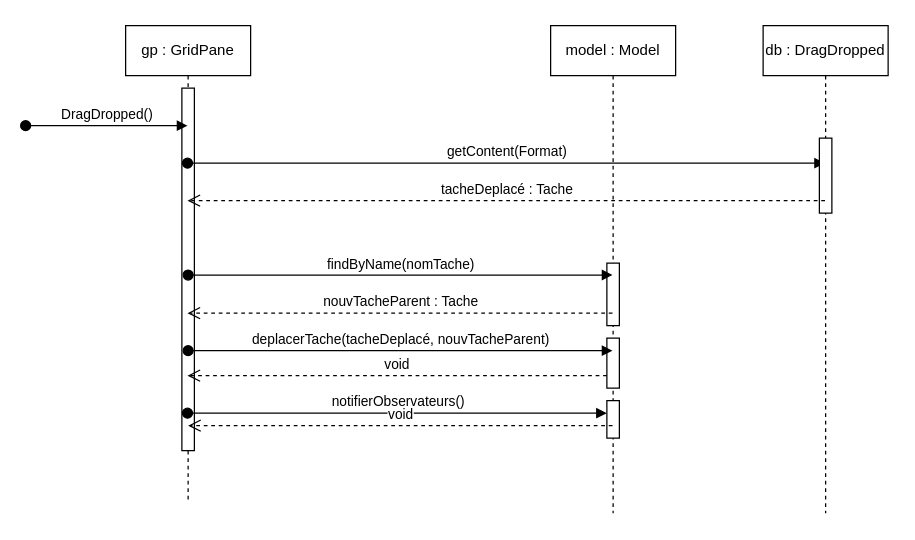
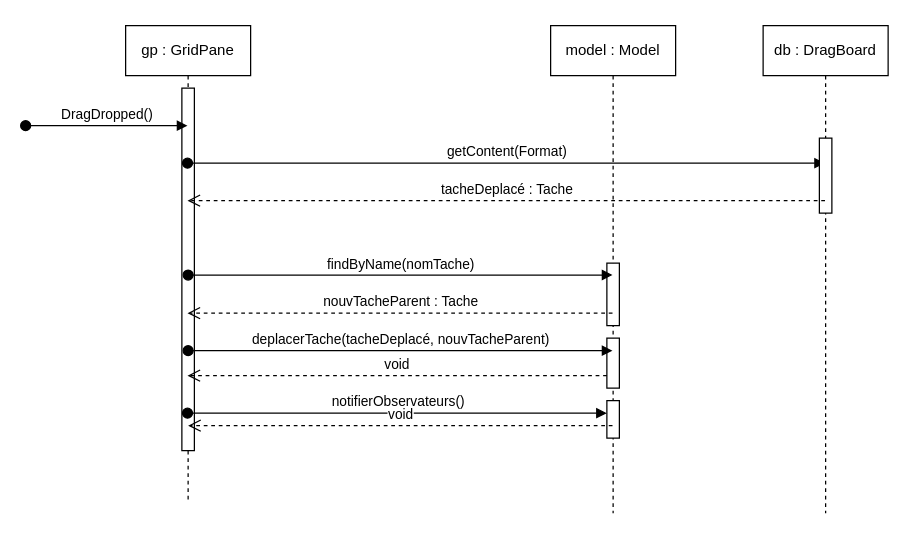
node "db : DragDropped": label "db : DragDropped" -> "db : DragBoard"
